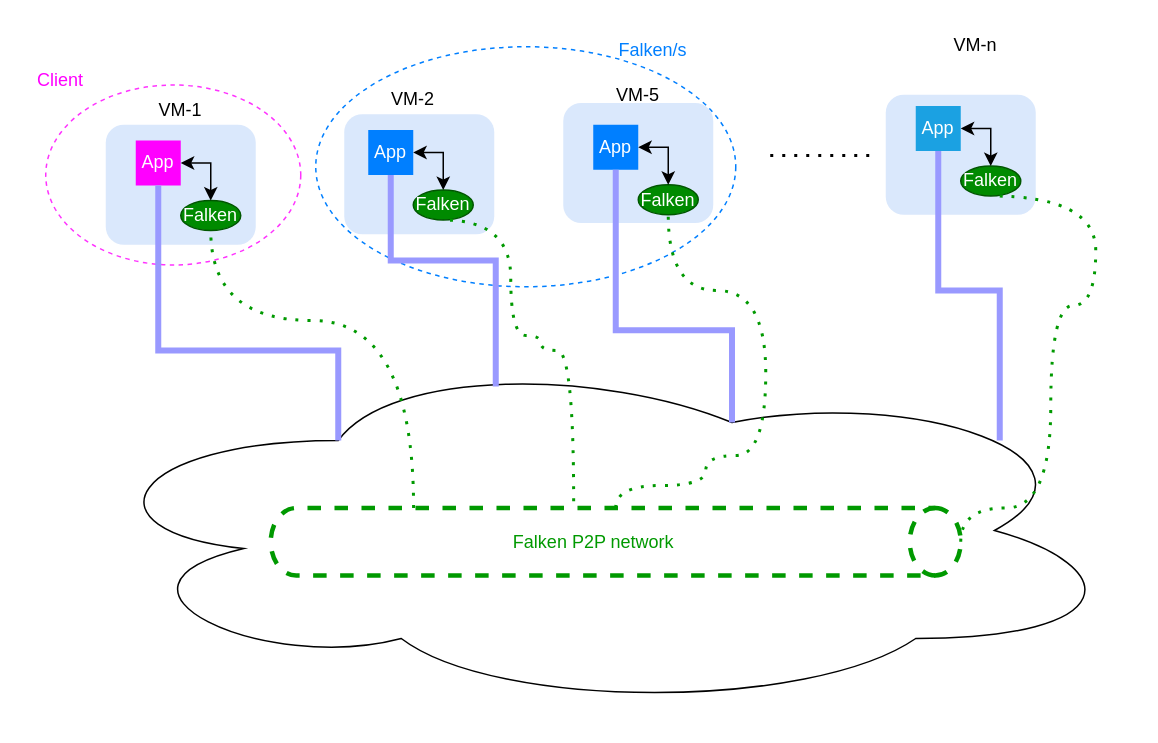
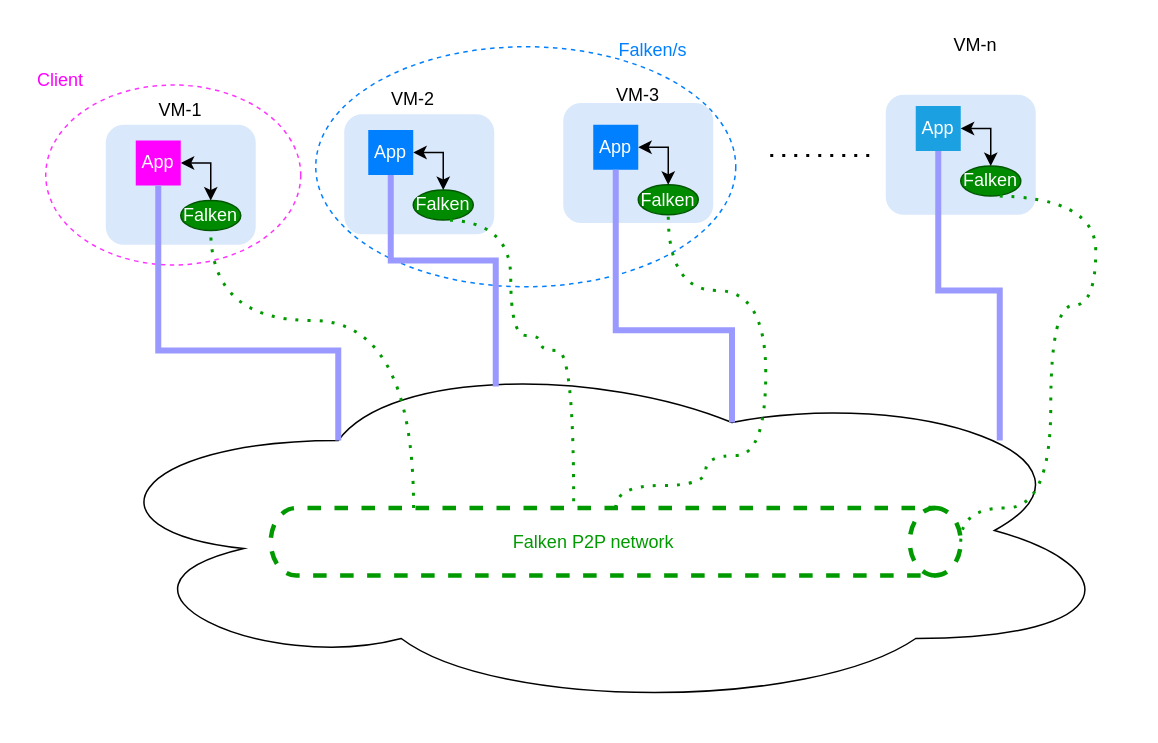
node "VM-5": label "VM-5" -> "VM-3"
